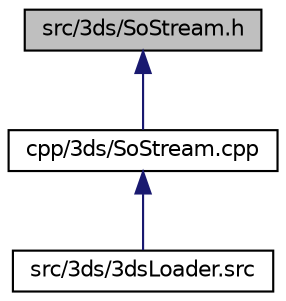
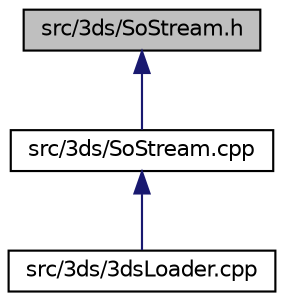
node "cpp/3ds/SoStream.cpp": label "cpp/3ds/SoStream.cpp" -> "src/3ds/SoStream.cpp"
node "src/3ds/3dsLoader.src": label "src/3ds/3dsLoader.src" -> "src/3ds/3dsLoader.cpp"
